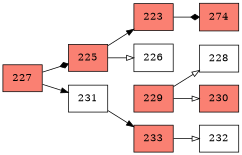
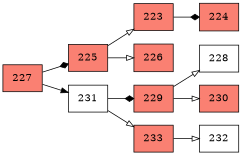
node "274": label "274" -> "224"
edge "225" -> "223": arrowhead normal -> onormal
node "226": fillcolor white -> salmon
edge "231" -> "229": added
edge "231" -> "233": arrowhead normal -> onormal
